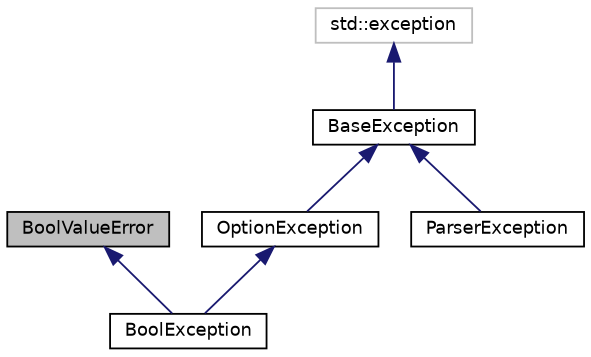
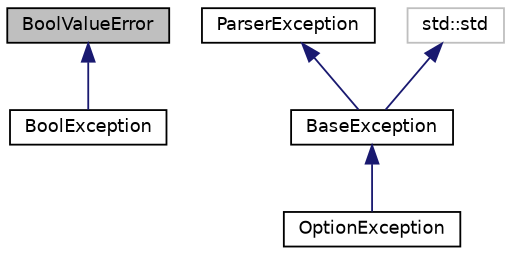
node "std::exception": label "std::exception" -> "std::std"
edge "ParserException" -> "BaseException": reversed
edge "BoolException" -> "OptionException": removed
